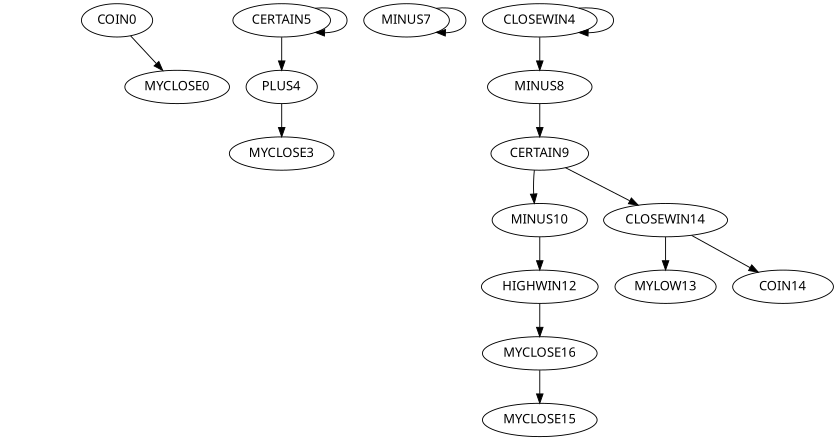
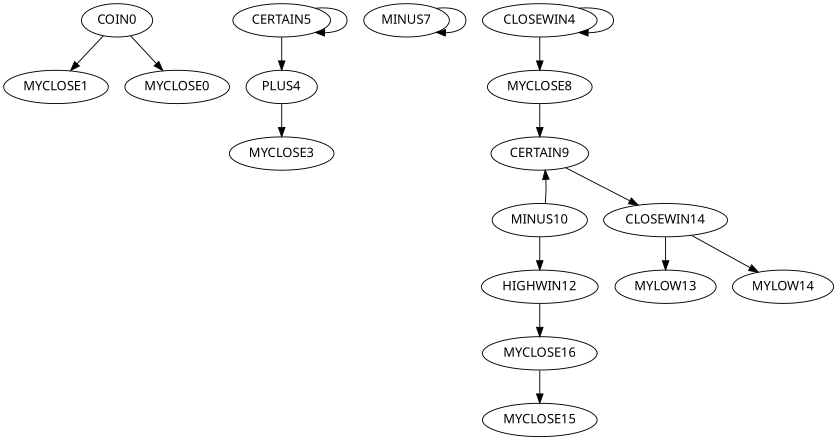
node "MYCLOSE1": added
node "MINUS8": label "MINUS8" -> "MYCLOSE8"
edge "CERTAIN9" -> "MINUS10": reversed
node "COIN14": label "COIN14" -> "MYLOW14"
